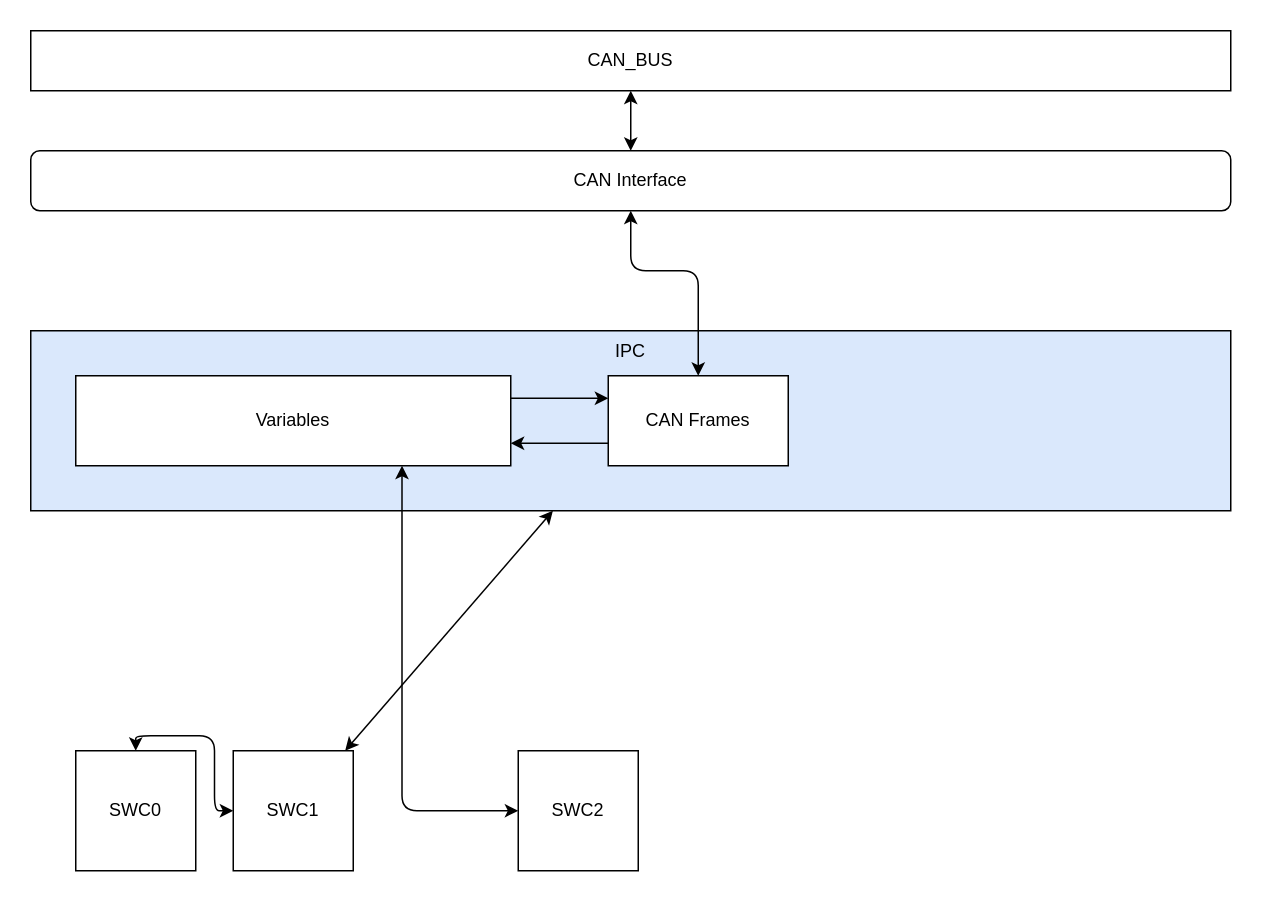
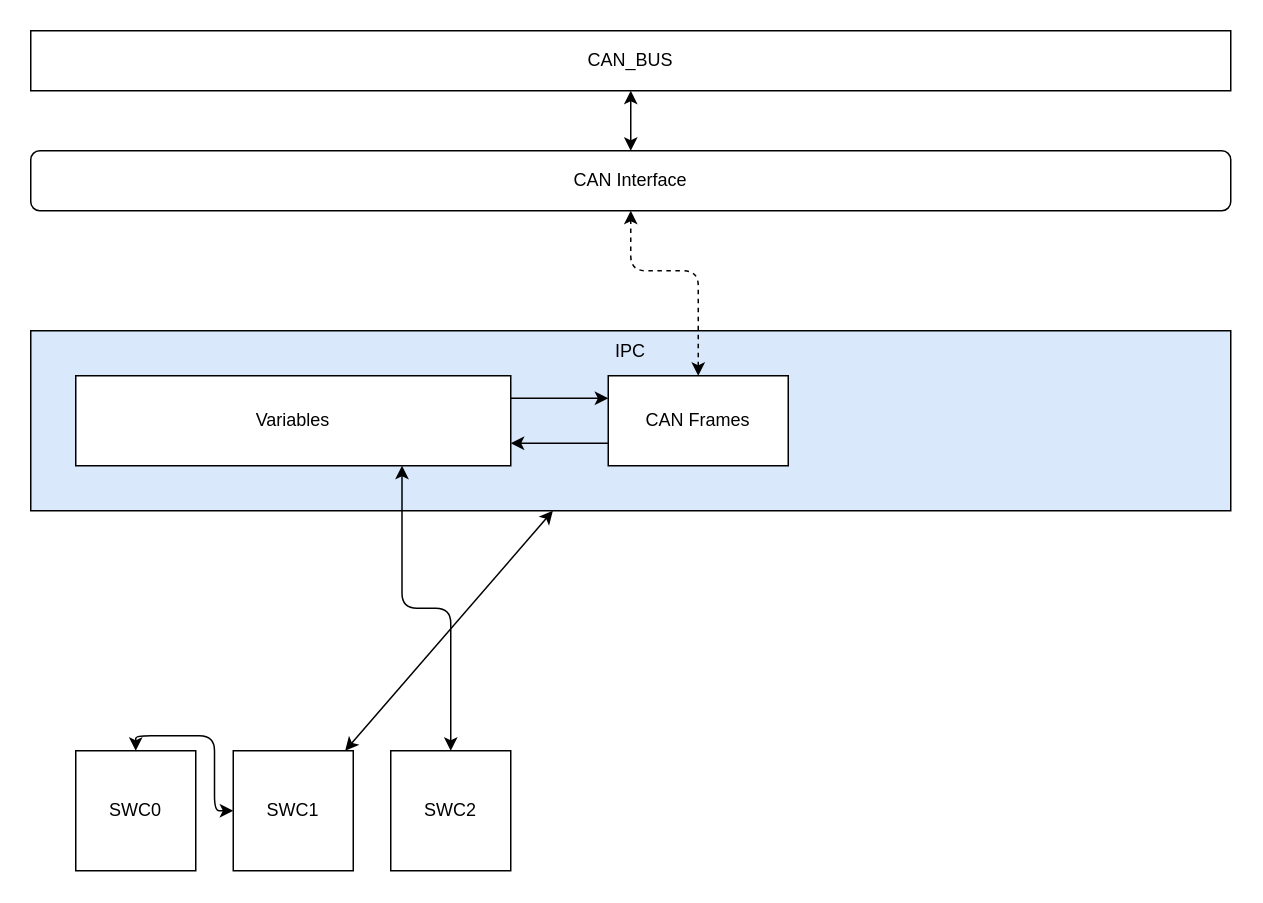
edge "CAN Interface" -- "CAN Frames": style solid -> dashed
node "SWC2": moved (578, 811) -> (451, 811)
